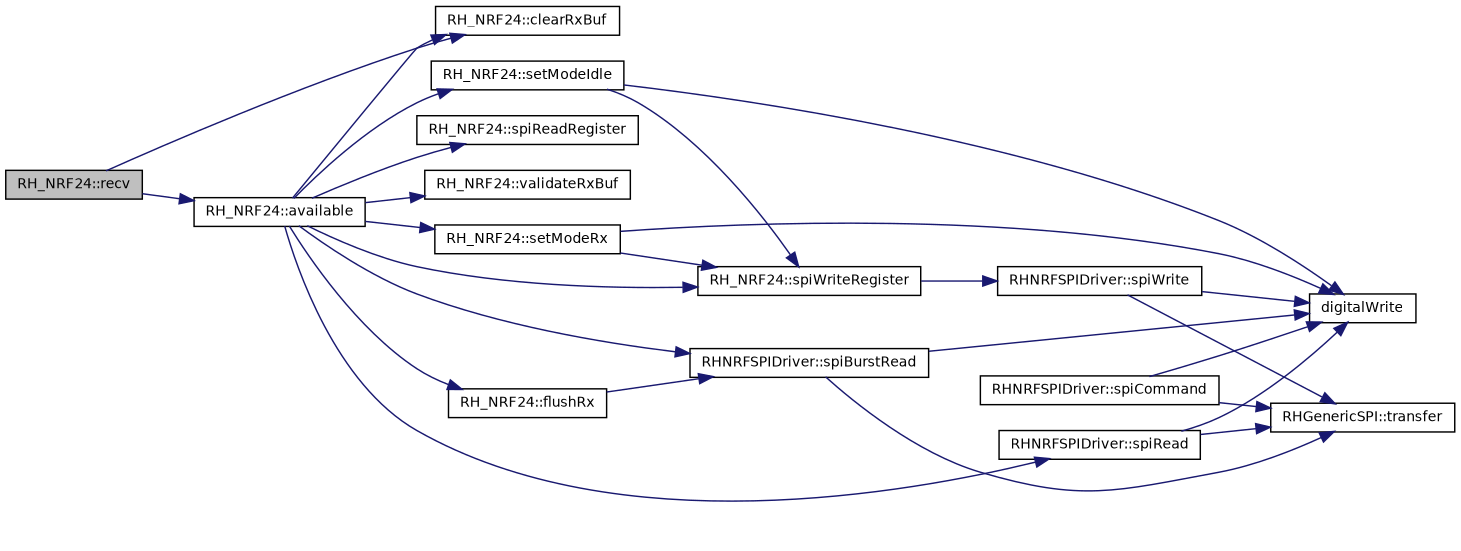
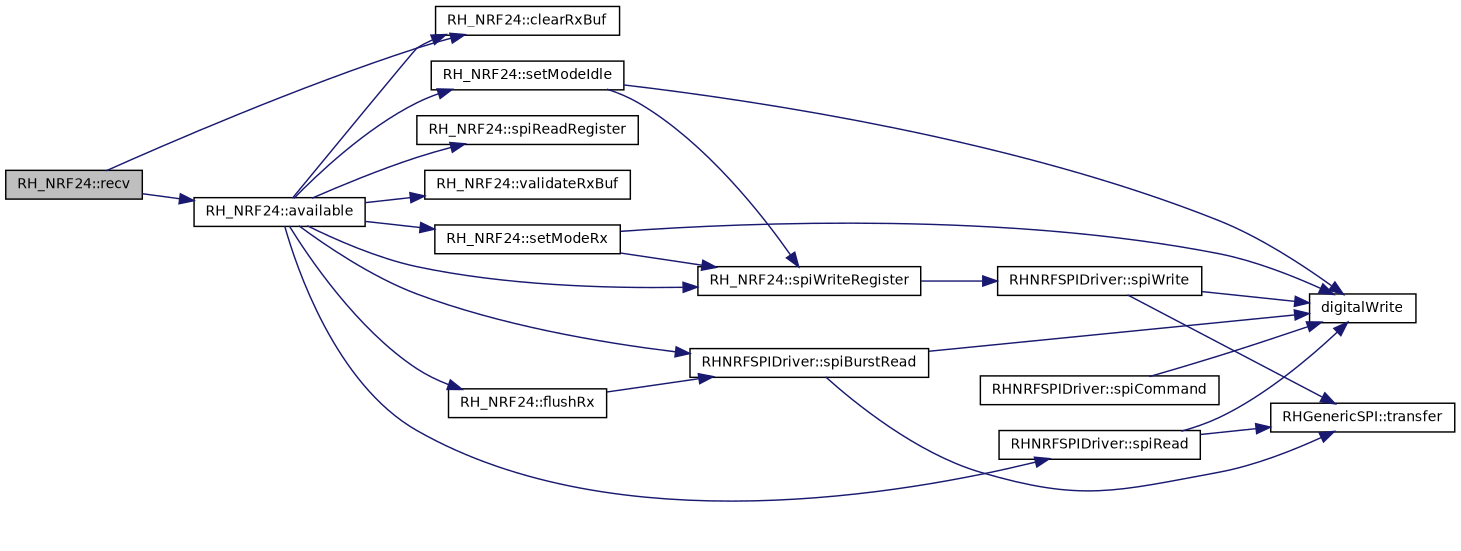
edge "RHNRFSPIDriver::spiCommand" -> "RHGenericSPI::transfer": removed
